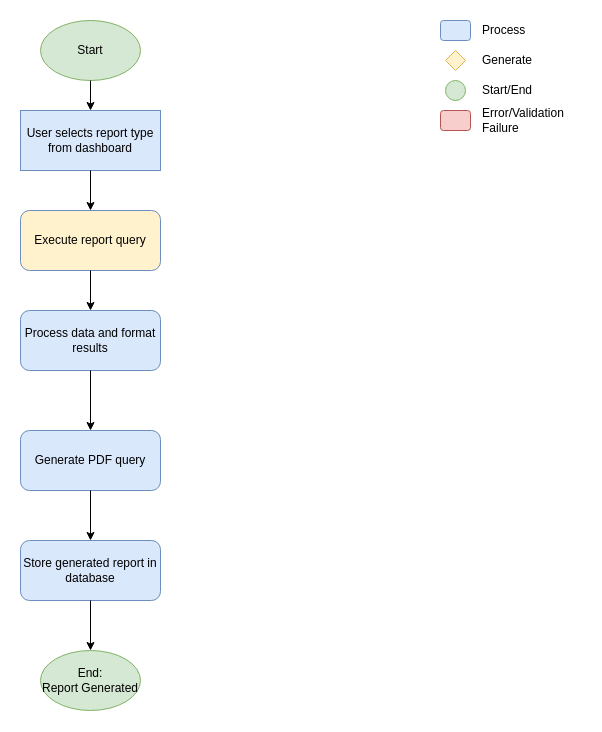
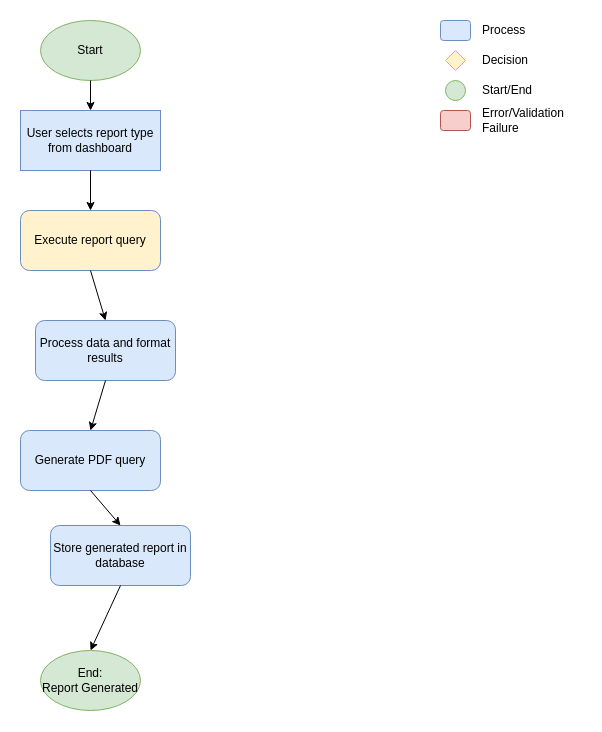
node "Generate": label "Generate" -> "Decision"
node "Process data and format results": moved (91, 341) -> (106, 351)
node "Store generated report in database": moved (91, 571) -> (121, 556)
